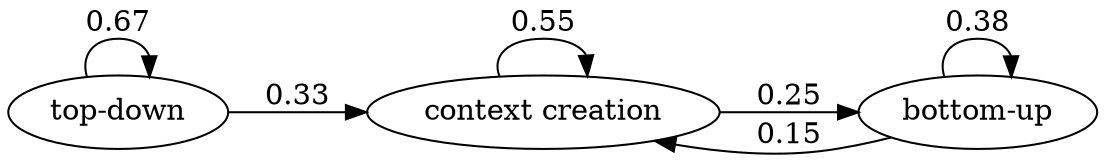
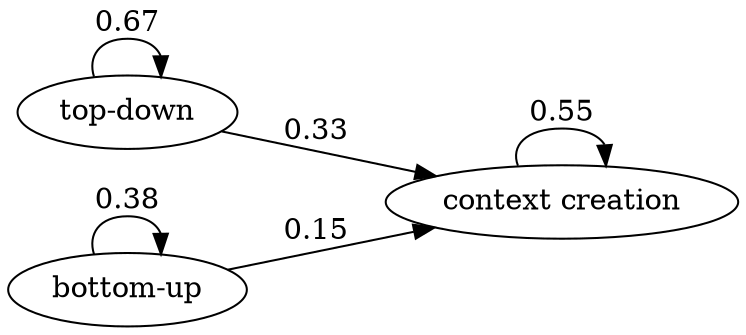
edge "context creation" -> "bottom-up": removed, label "0.25"
